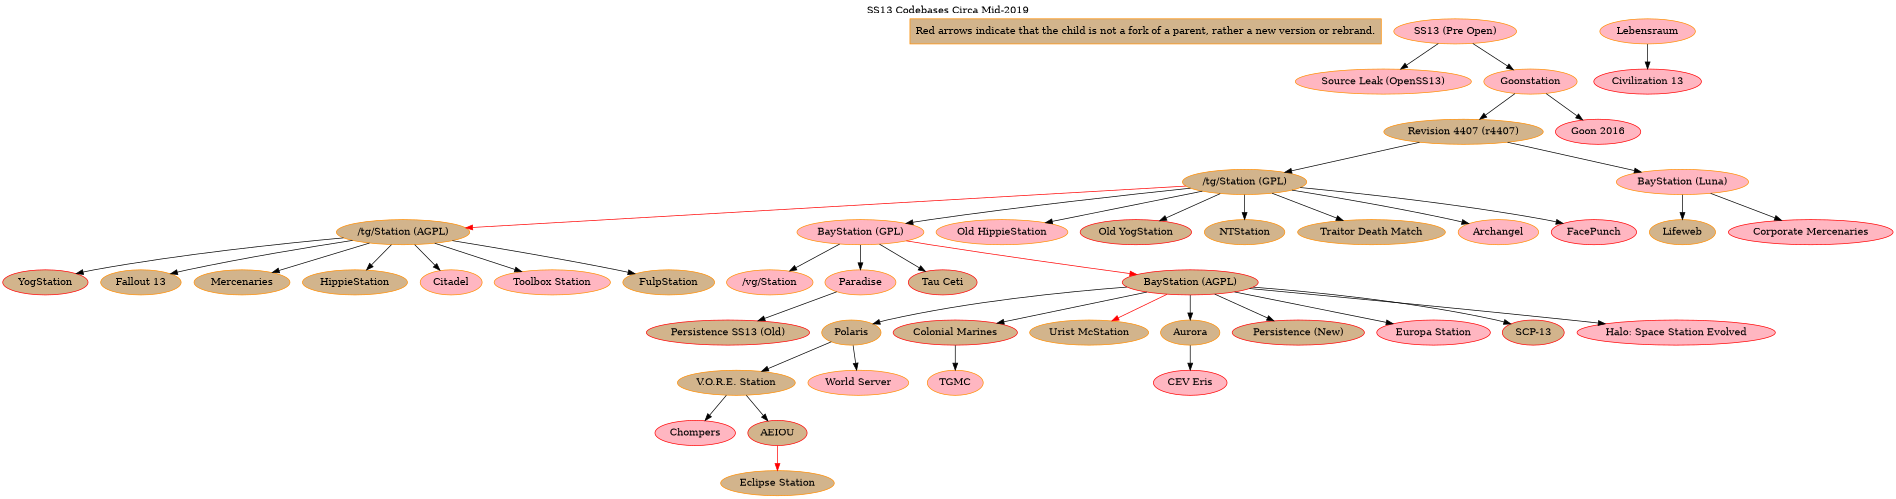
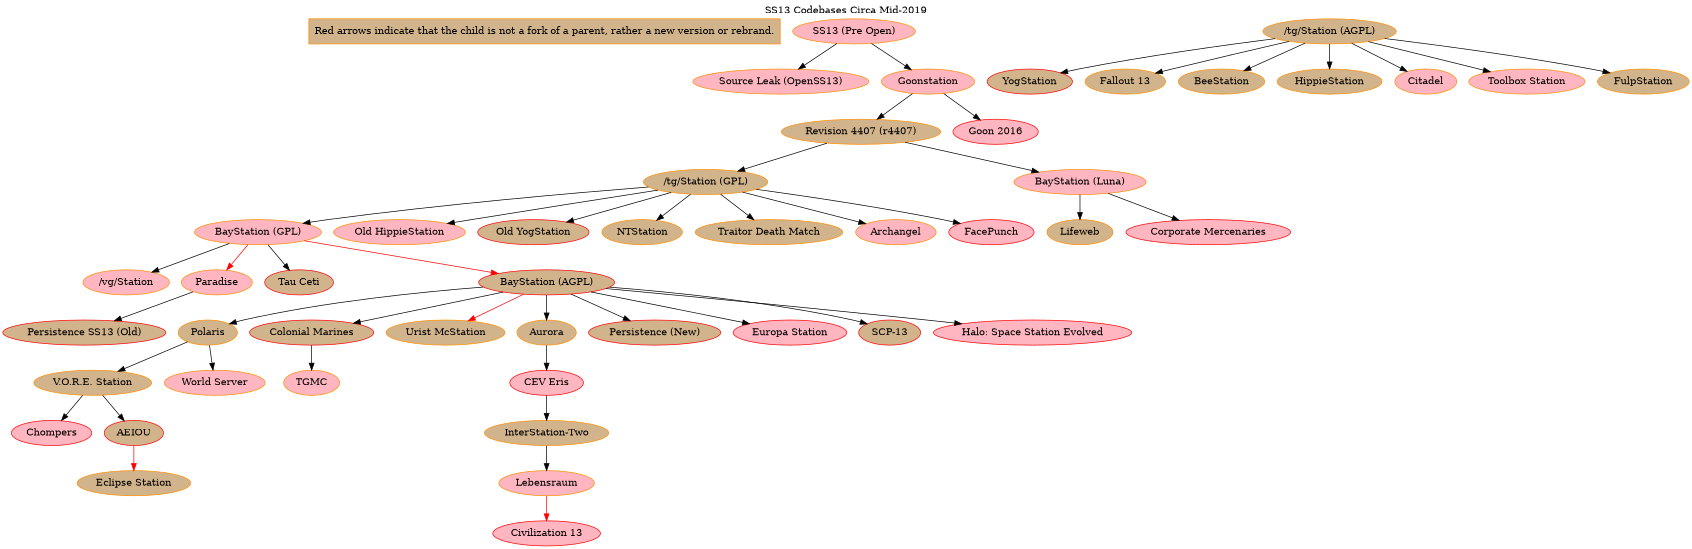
edge "Lebensraum" -> "Civilization 13": color black -> red
edge "/tg/Station (GPL)" -> "/tg/Station (AGPL)": removed
edge "BayStation (GPL)" -> "Paradise": color black -> red
node "Mercenaries": label "Mercenaries" -> "BeeStation"
node "InterStation-Two": added
